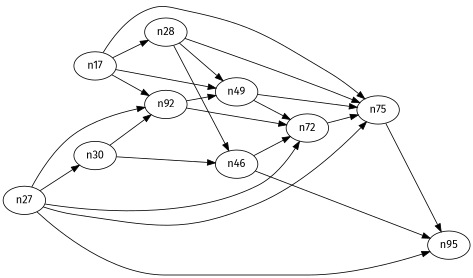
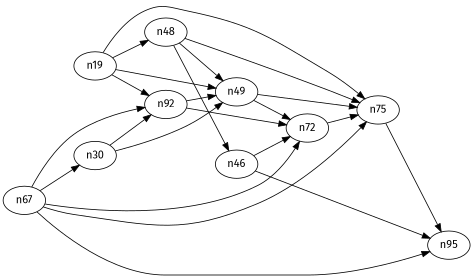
node "n28": label "n28" -> "n48"
node "n17": label "n17" -> "n19"
edge "n30" -> "n46": now "n30" -> "n49"
node "n27": label "n27" -> "n67"
